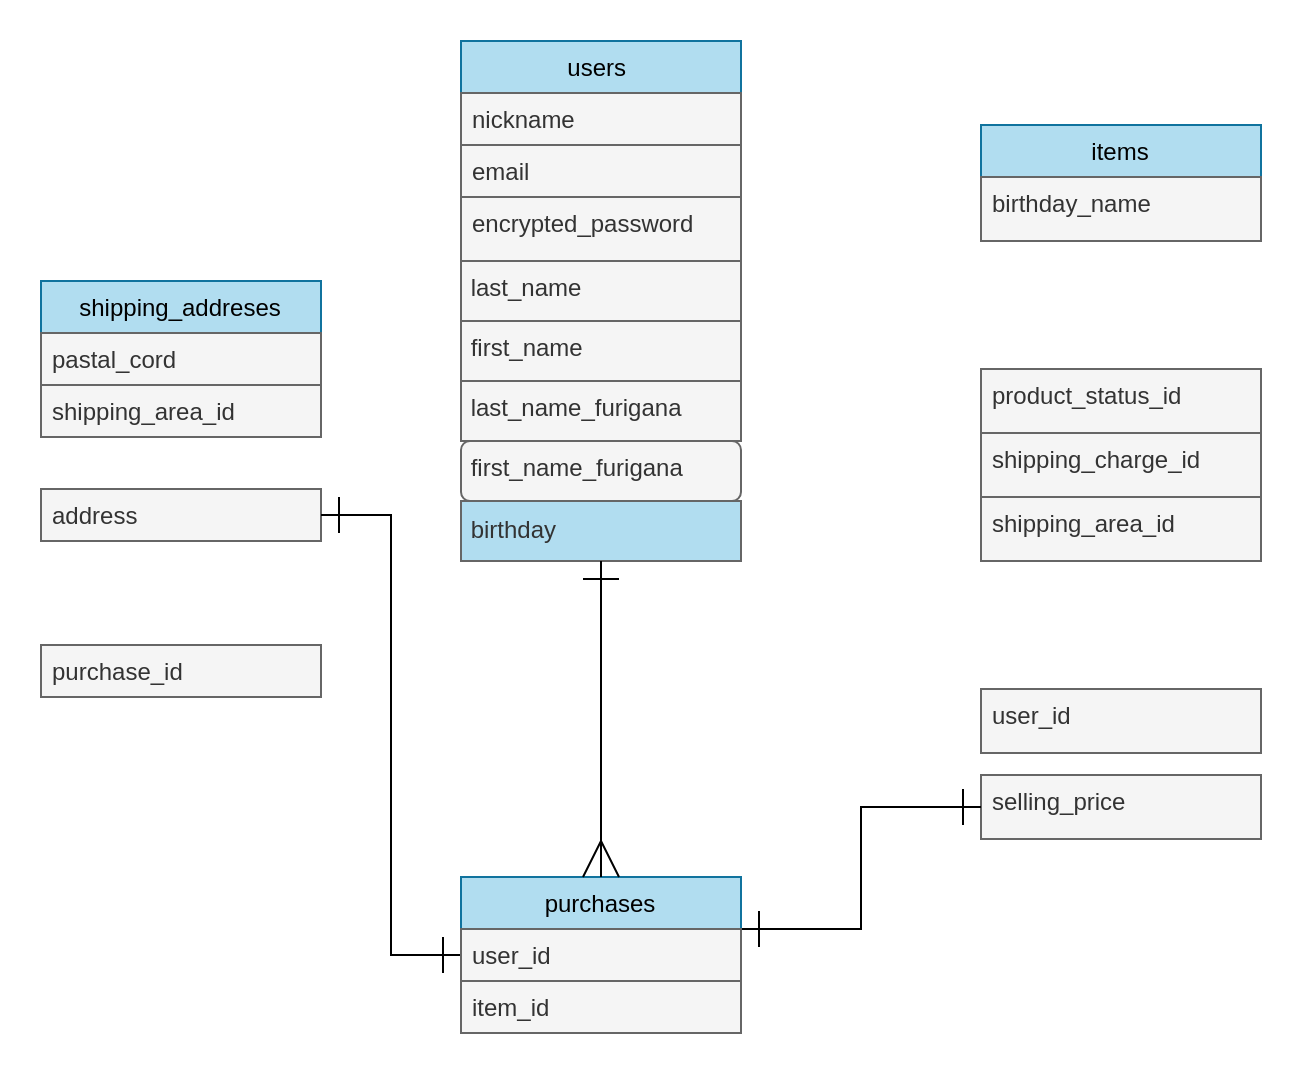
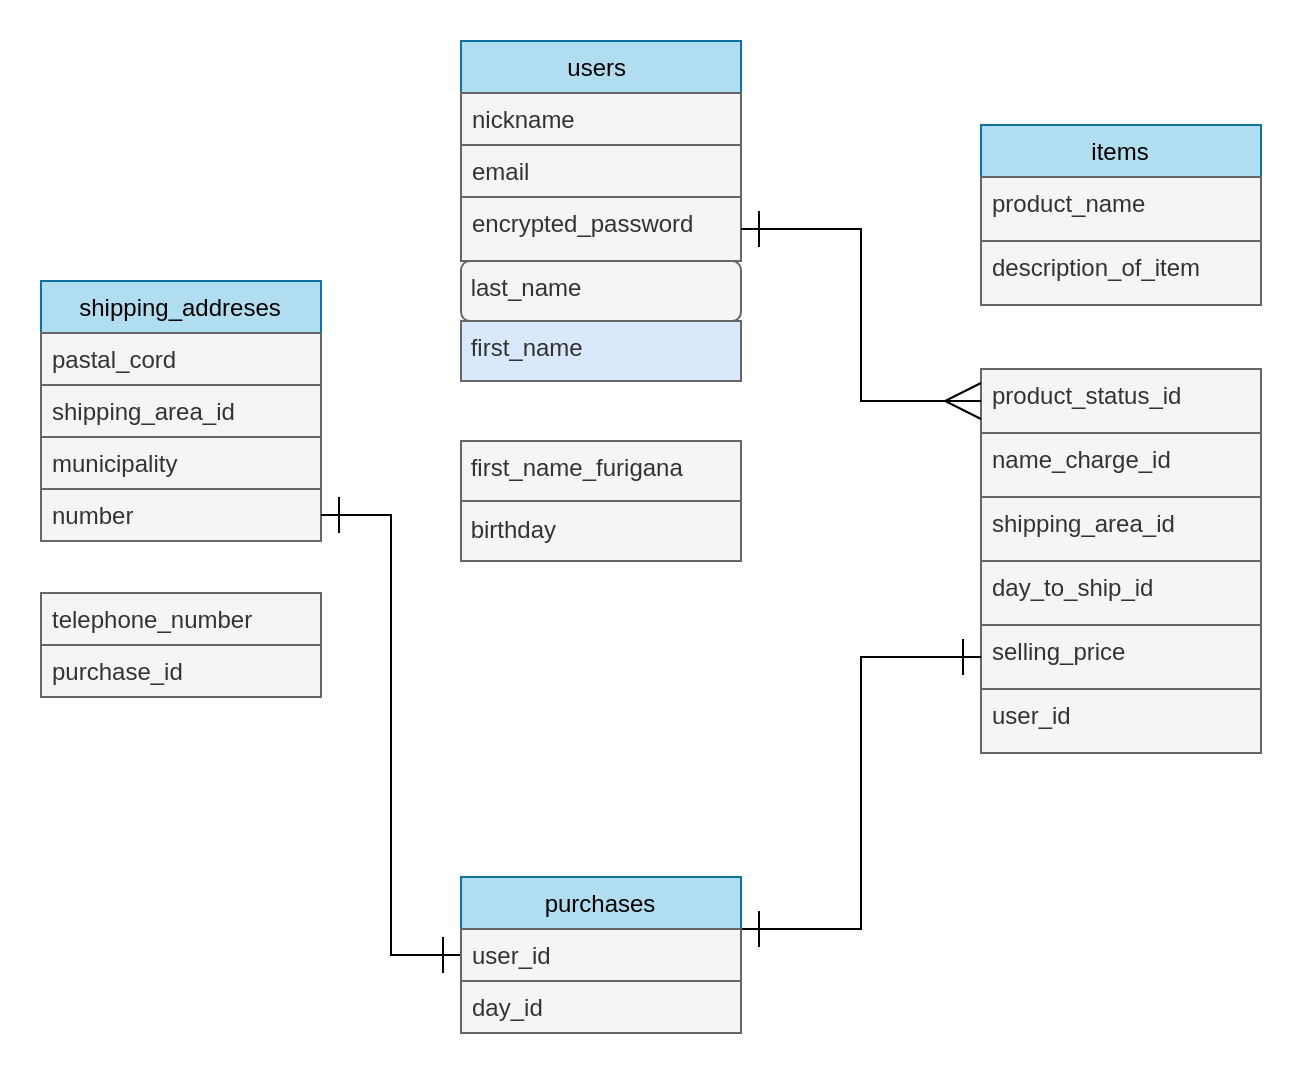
node "birthday_name": label "birthday_name" -> "product_name"
node "description_of_item": added
node "last_name": shape rectangle -> rounded rectangle
edge "encrypted_password" -- "product_status_id": added
node "first_name": fillcolor #f5f5f5 -> #dae8fc
node "last_name_furigana": removed
node "shipping_charge_id": label "shipping_charge_id" -> "name_charge_id"
node "municipality": added
node "first_name_furigana": shape rounded rectangle -> rectangle
node "address": label "address" -> "number"
node "birthday": fillcolor #b1ddf0 -> #f5f5f5
node "day_to_ship_id": added
node "telephone_number": added
edge "birthday" -- "purchases": removed
node "selling_price": moved (1121, 807) -> (1121, 657)
node "item_id": label "item_id" -> "day_id"
